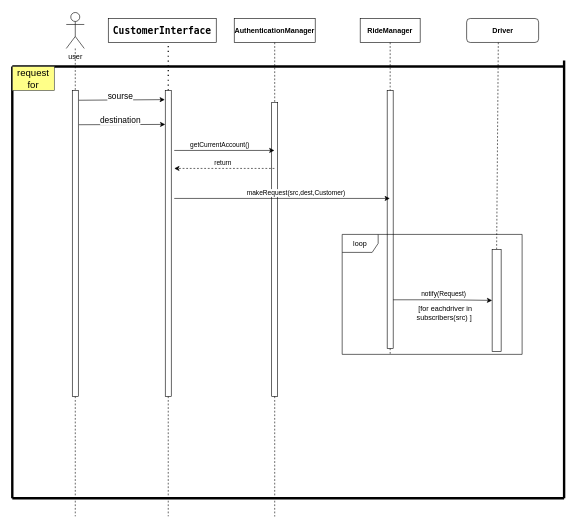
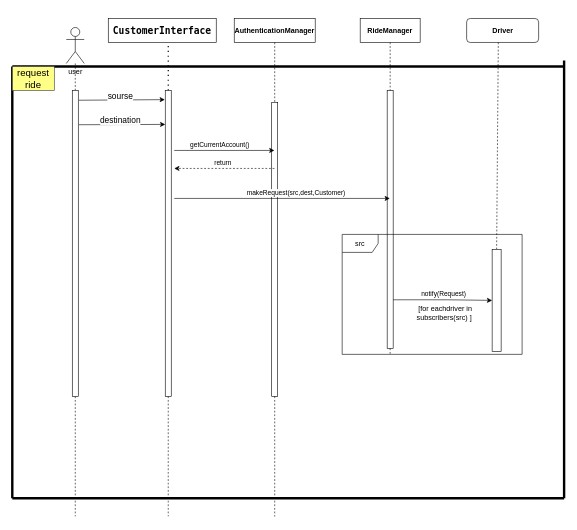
node "user": moved (75, 30) -> (75, 45)
node "request for": label "request for" -> "request ride"
node "loop": label "loop" -> "src"
